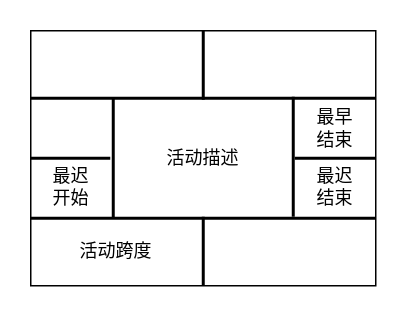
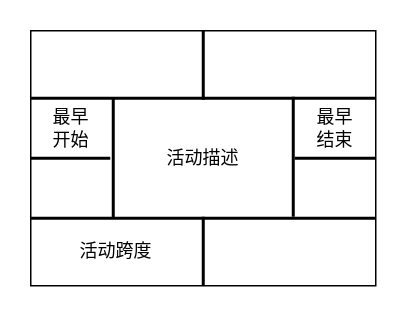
node "最早开始": added
node "最迟开始": removed
node "最迟结束": removed
